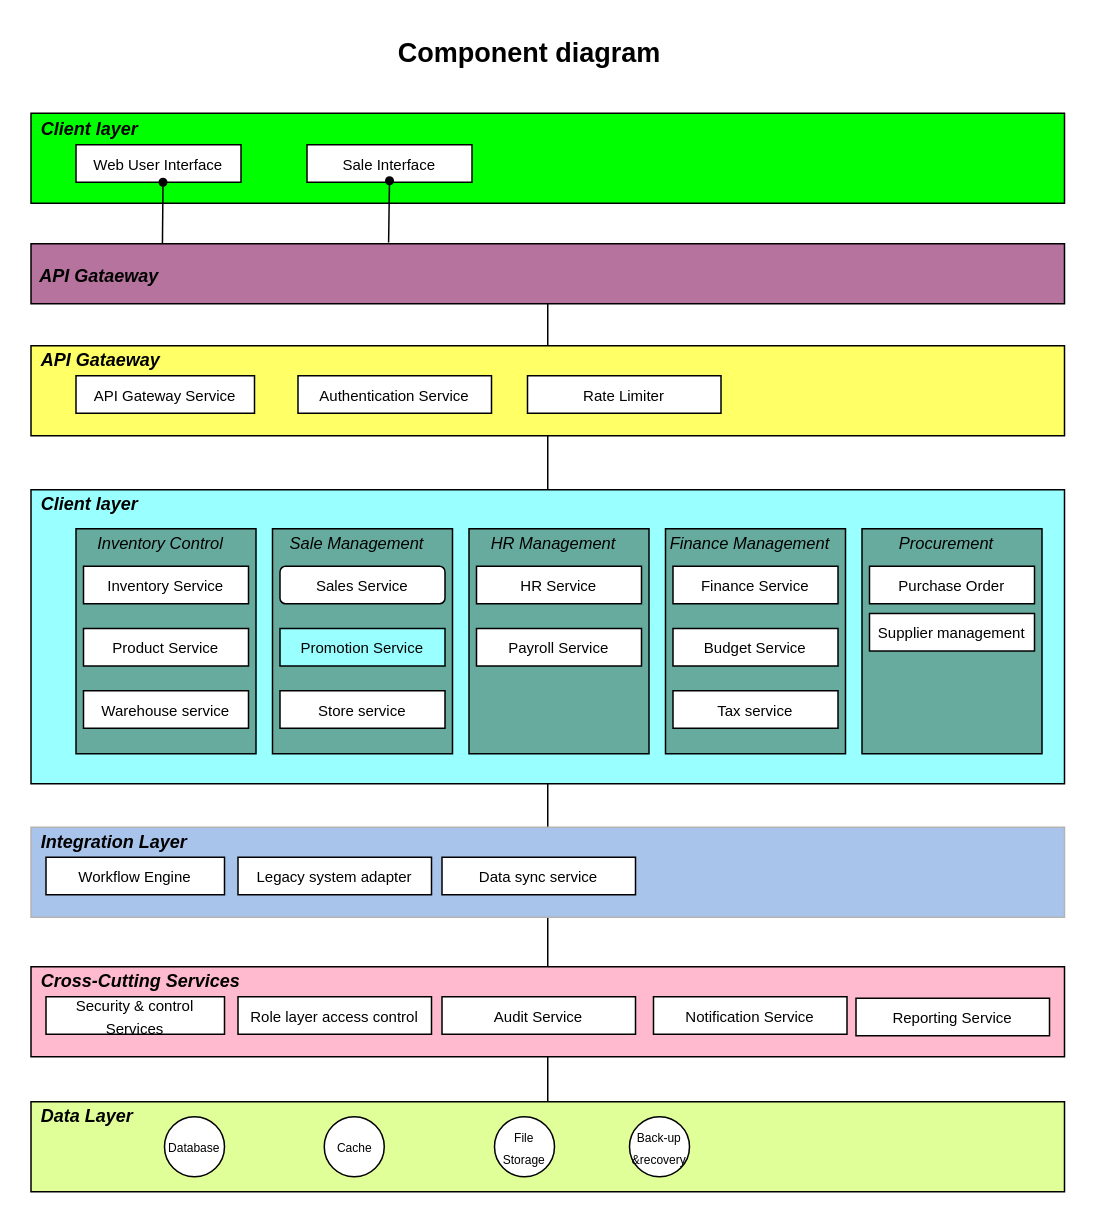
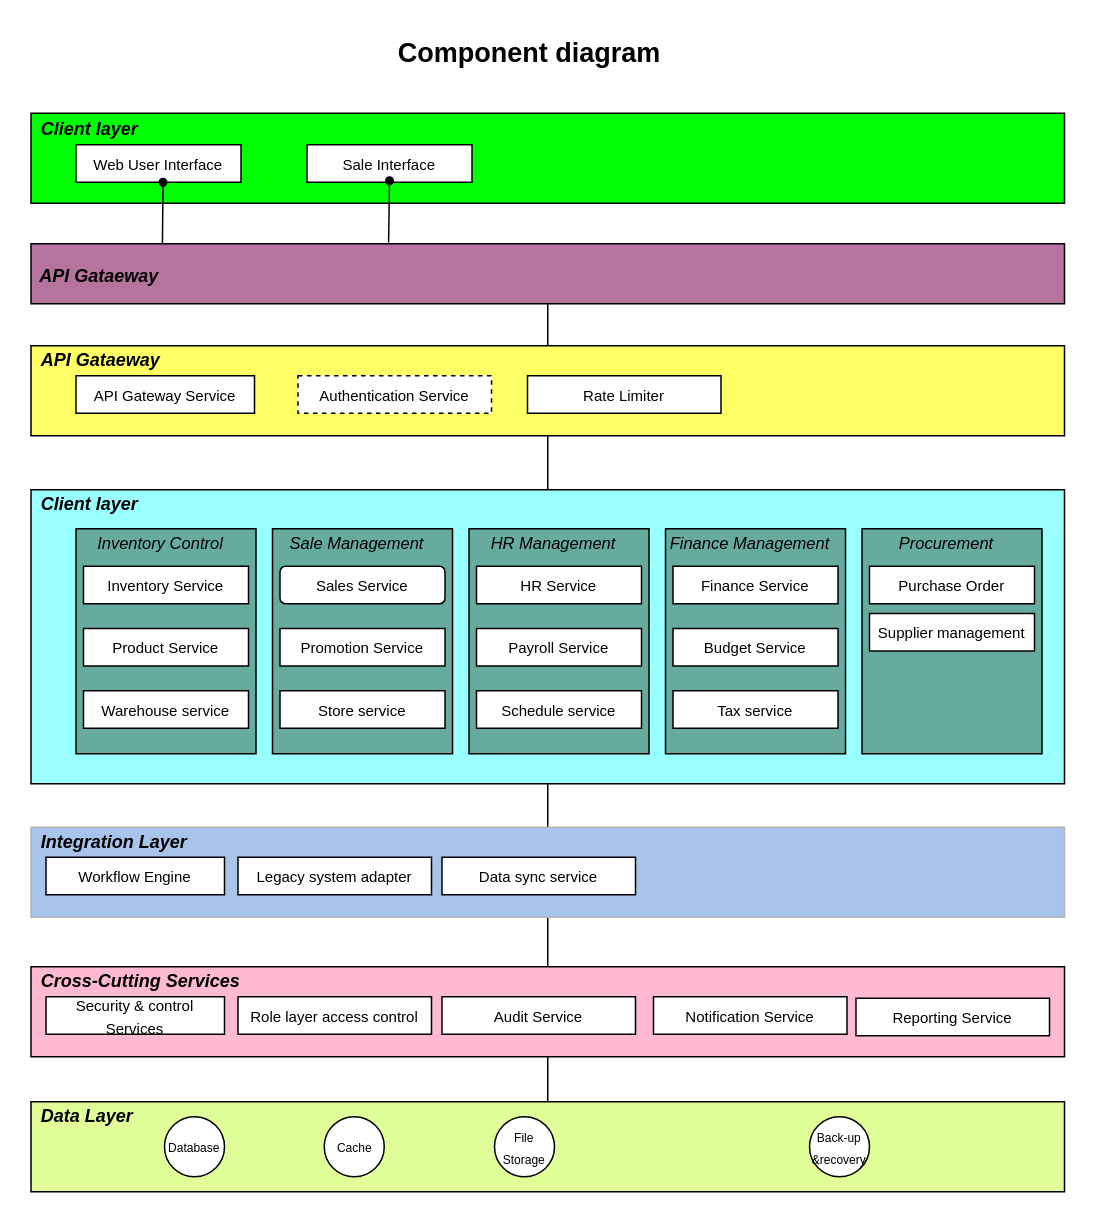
node "Authentication Service": style solid -> dashed
node "Promotion Service": fillcolor #99ffff -> #ffffff
node "Schedule service": added
node "Back-up &recovery": moved (659, 1147) -> (839, 1147)
